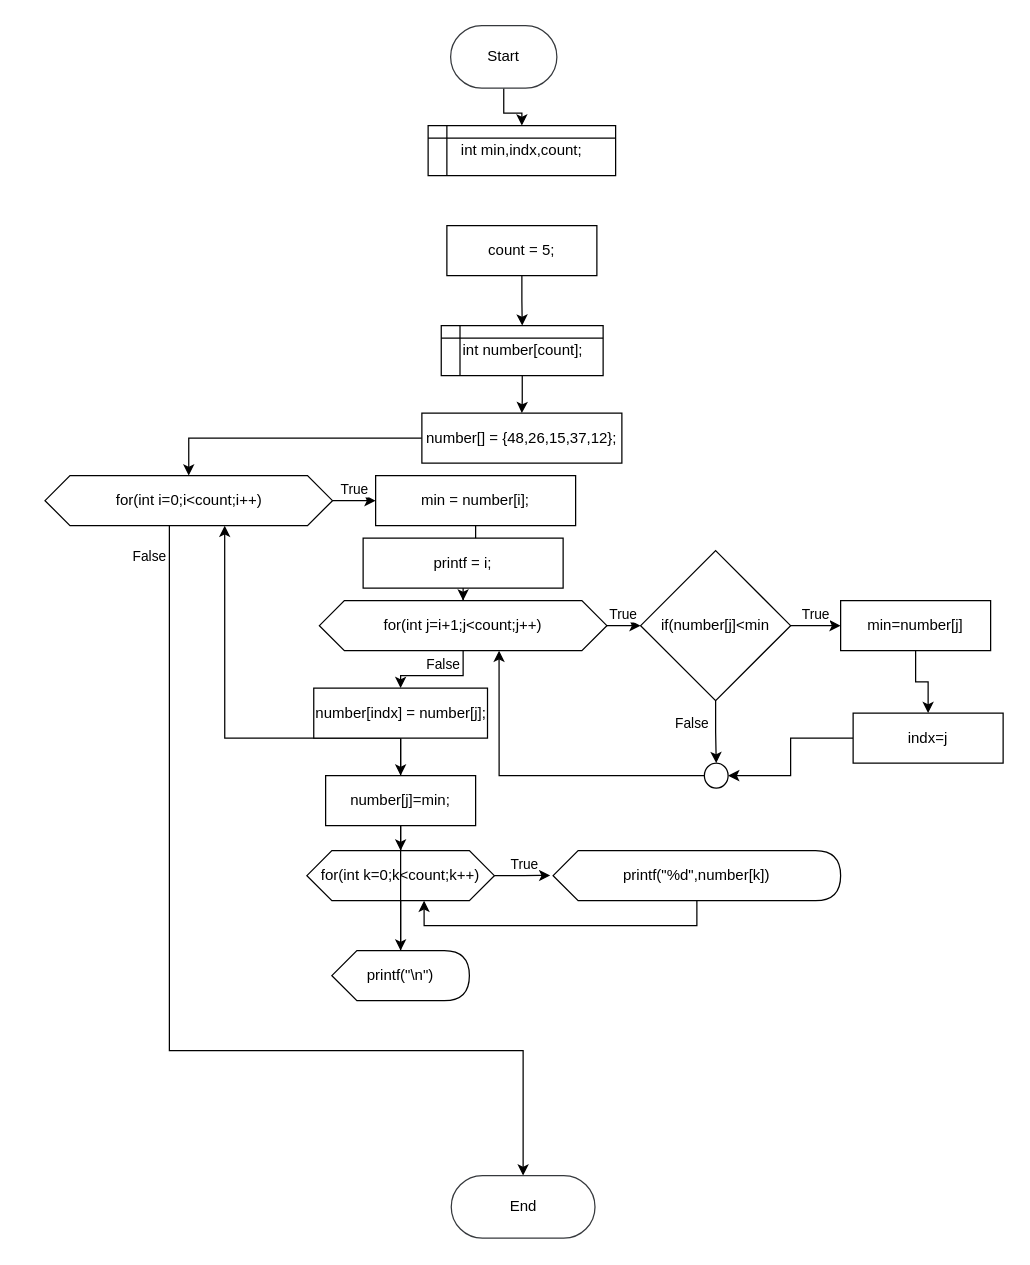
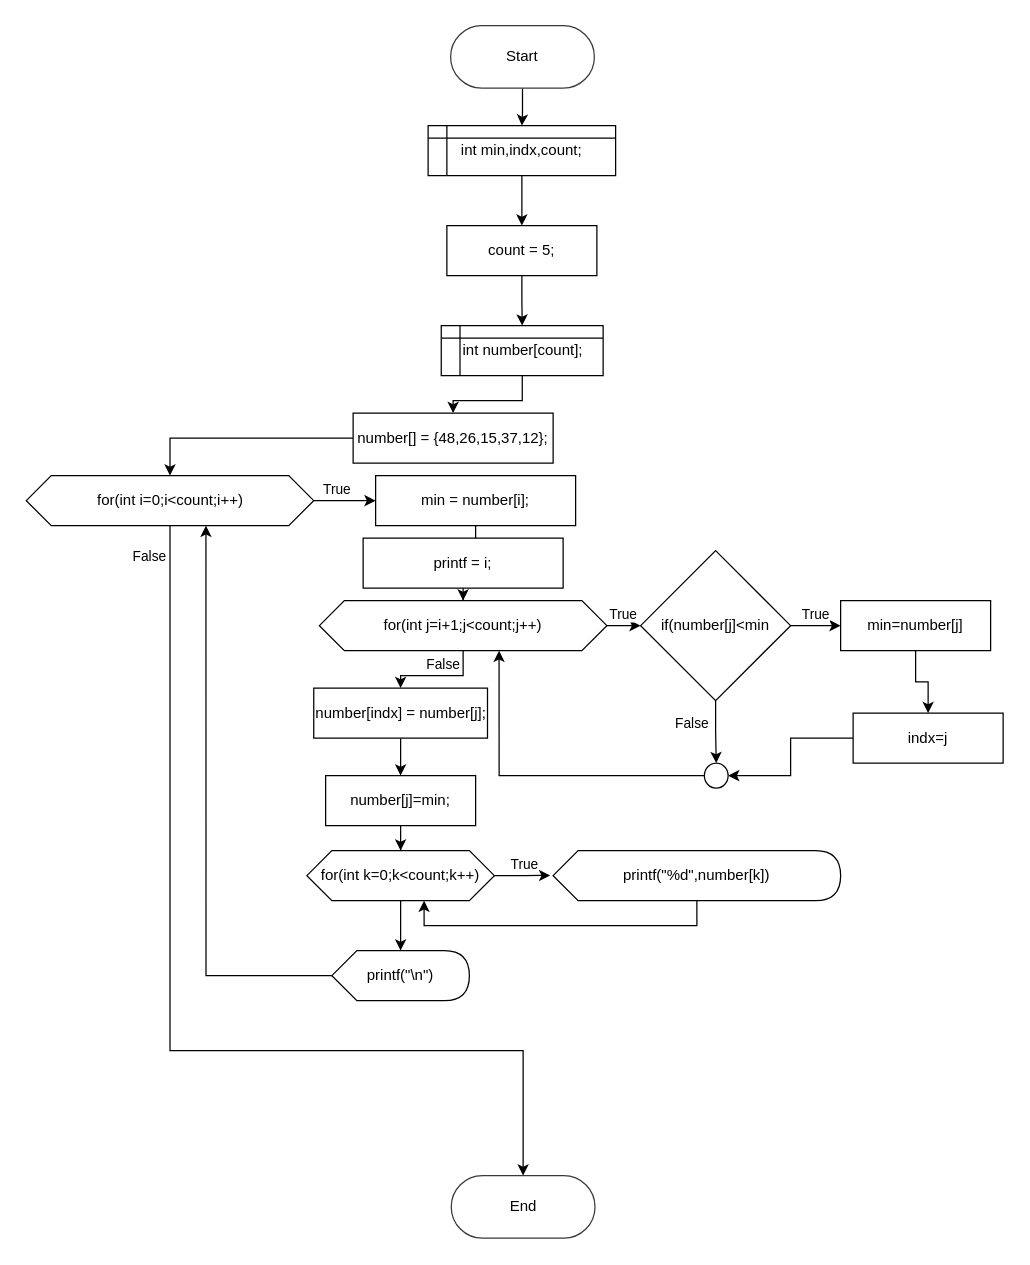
node "Start": size 106x63 -> 144x63
edge "int min,indx,count;" -> "count = 5;": added
node "number[] = {48,26,15,37,12};": moved (522, 438) -> (453, 438)
node "for(int i=0;i<count;i++)": moved (189, 501) -> (170, 501)
